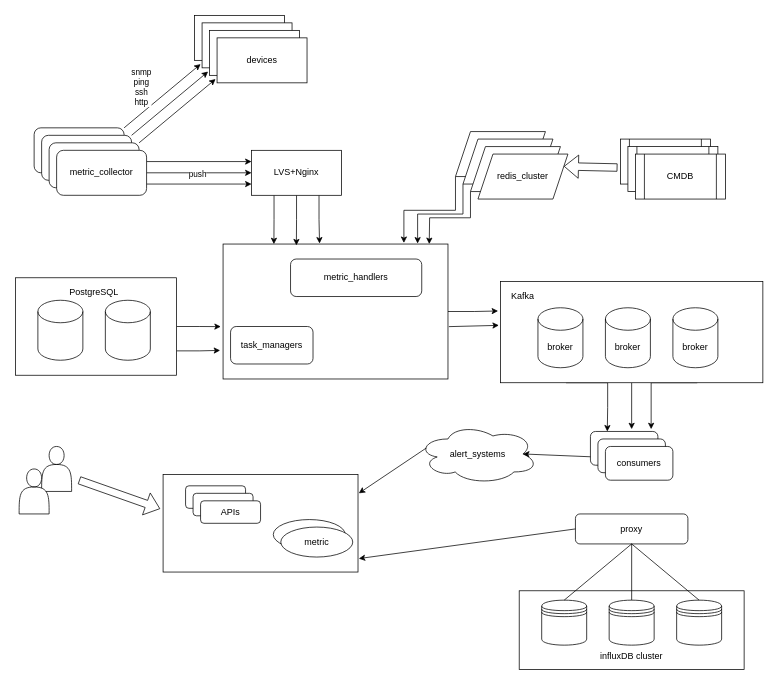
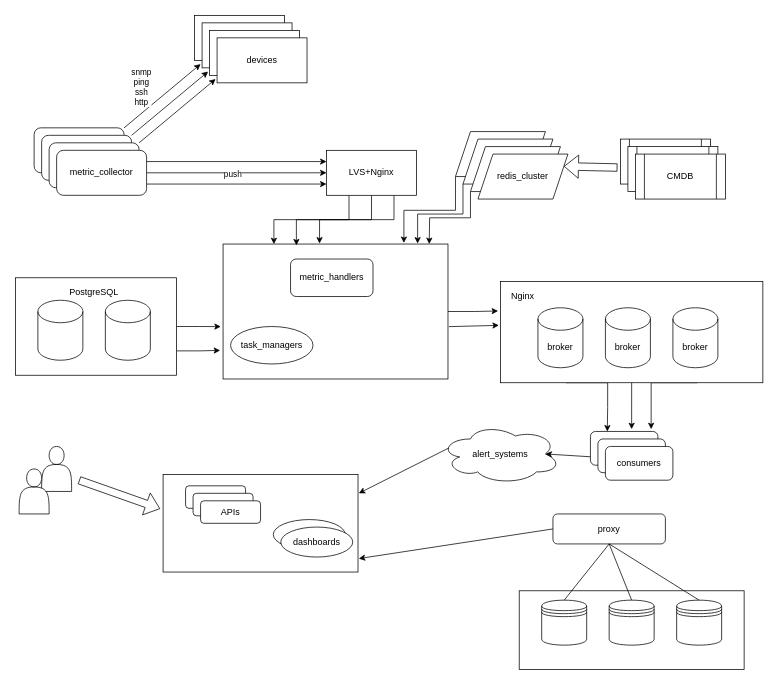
node "LVS+Nginx": moved (297, 173) -> (372, 173)
node "metric_handlers": size 131x38 -> 83x38
node "Kafka": label "Kafka" -> "Nginx"
node "task_managers": shape rounded rectangle -> ellipse
node "alert_systems": moved (478, 454) -> (501, 454)
node "proxy": moved (632, 529) -> (609, 529)
node "metric": label "metric" -> "dashboards"
node "influxDB cluster": removed
